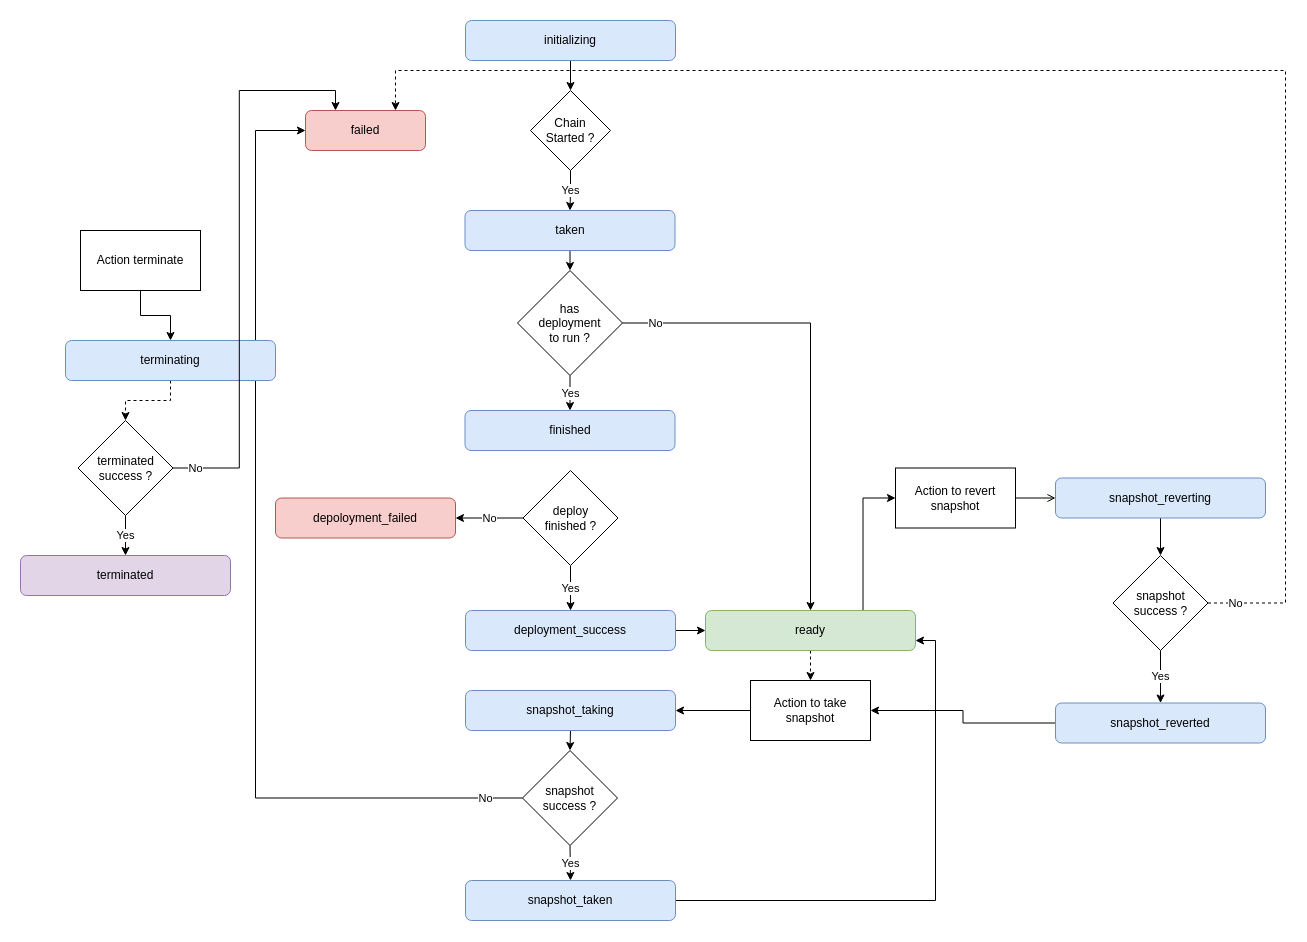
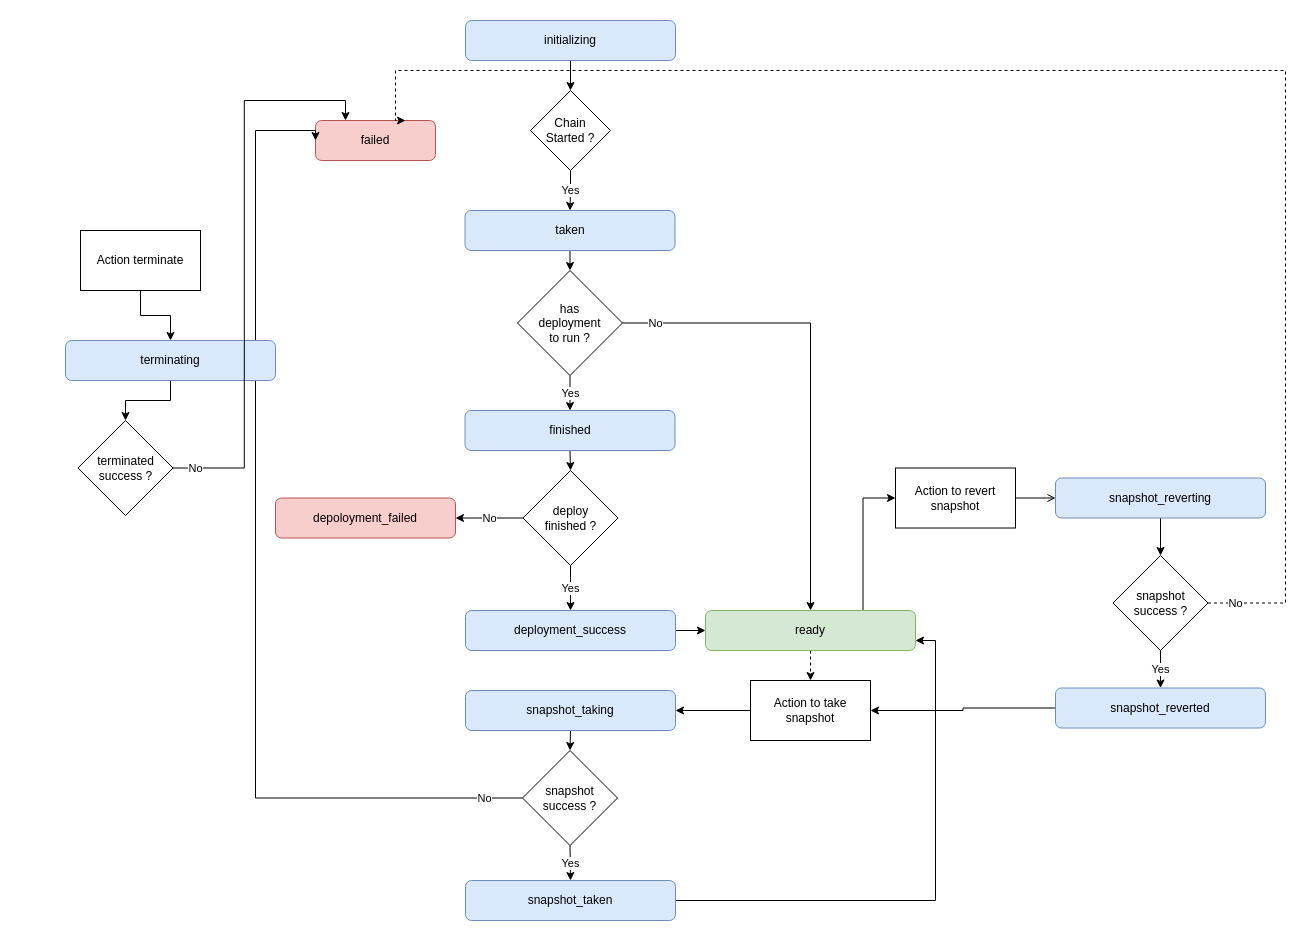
node "failed": moved (366, 131) -> (376, 141)
edge "terminating" -> "terminated success ?": style dashed -> solid
edge "finished" -> "deploy finished ?": added
edge "terminated success ?" -> "terminated": removed, label "Yes"
node "terminated": removed
node "snapshot_reverted": moved (1161, 723) -> (1161, 708)
